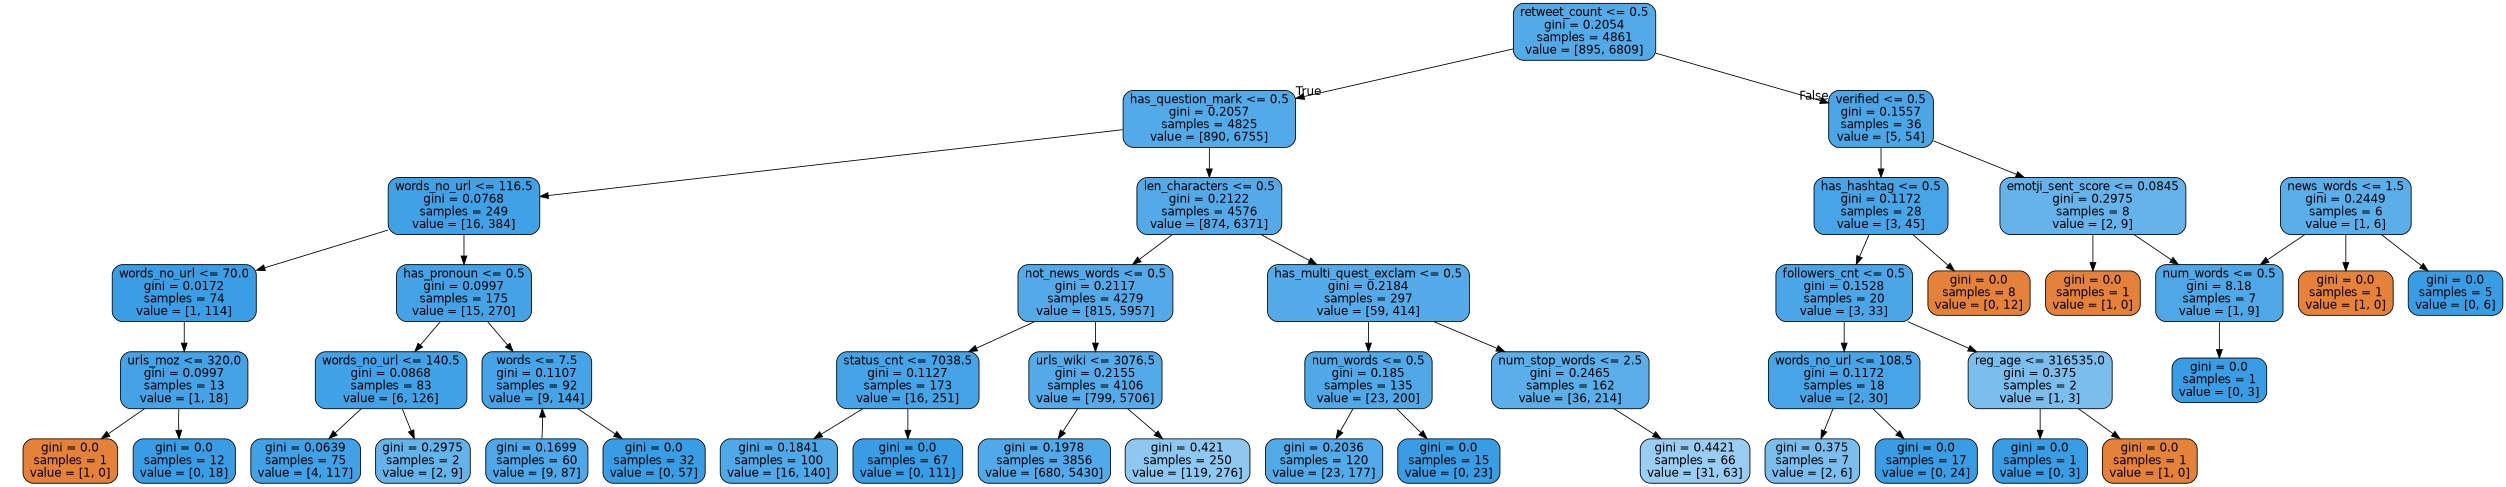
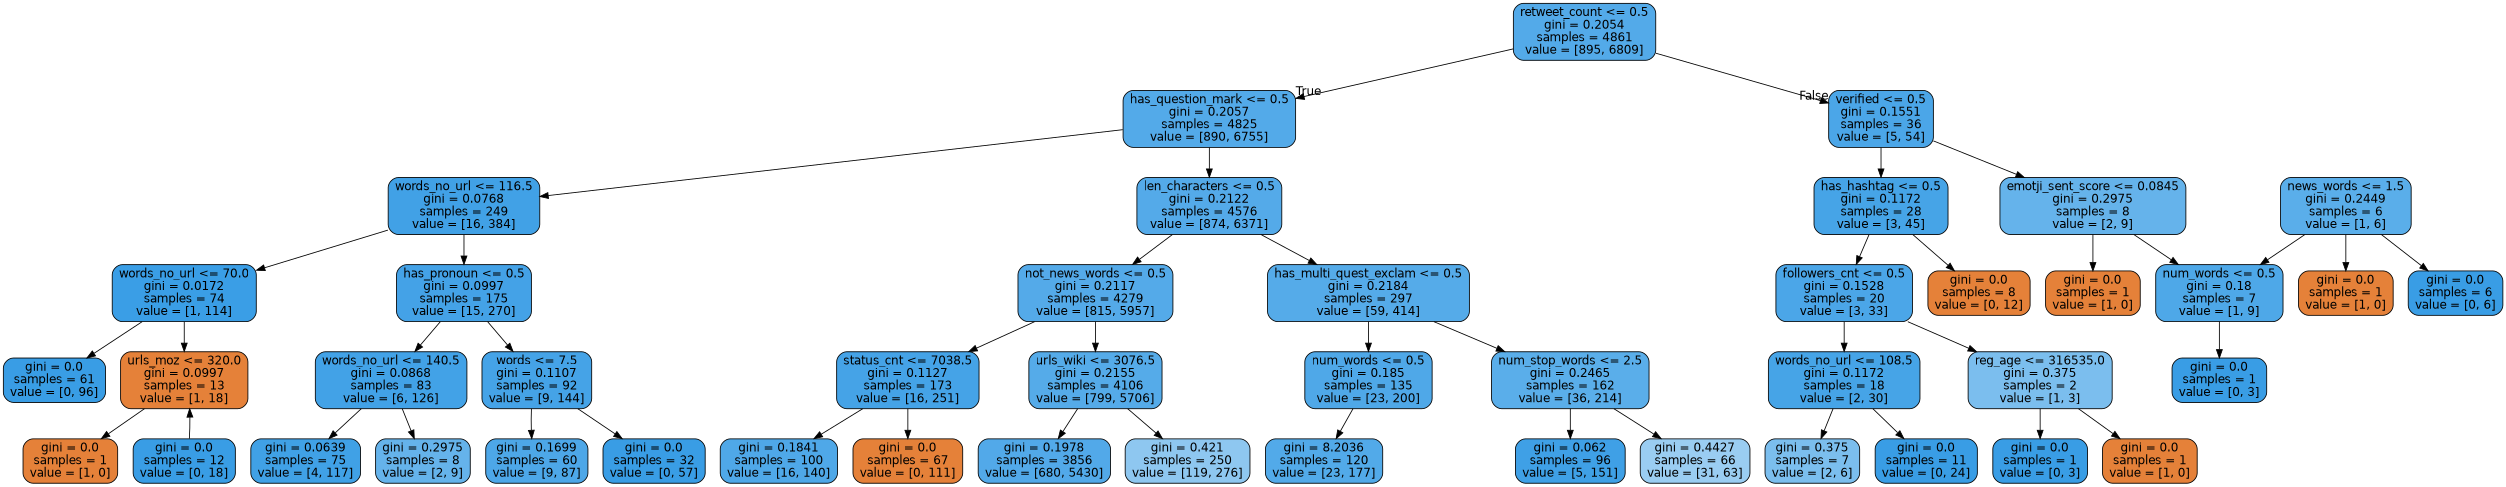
node "verified <= 0.5 gini = 0.1557 samples = 36 value = [5, 54]": label "verified <= 0.5 gini = 0.1557 samples = 36 value = [5, 54]" -> "verified <= 0.5 gini = 0.1551 samples = 36 value = [5, 54]"
node "num_words <= 0.5 gini = 8.18 samples = 7 value = [1, 9]": label "num_words <= 0.5 gini = 8.18 samples = 7 value = [1, 9]" -> "num_words <= 0.5 gini = 0.18 samples = 7 value = [1, 9]"
node "gini = 0.0 samples = 5 value = [0, 6]": label "gini = 0.0 samples = 5 value = [0, 6]" -> "gini = 0.0 samples = 6 value = [0, 6]"
node "gini = 0.0 samples = 61 value = [0, 96]": added
node "urls_moz <= 320.0 gini = 0.0997 samples = 13 value = [1, 18]": fillcolor #399de5f1 -> #e58139ff
edge "urls_moz <= 320.0 gini = 0.0997 samples = 13 value = [1, 18]" -> "gini = 0.0 samples = 12 value = [0, 18]": reversed
edge "gini = 0.1699 samples = 60 value = [9, 87]" -> "words <= 7.5 gini = 0.1107 samples = 92 value = [9, 144]": reversed
node "gini = 0.2975 samples = 2 value = [2, 9]": label "gini = 0.2975 samples = 2 value = [2, 9]" -> "gini = 0.2975 samples = 8 value = [2, 9]"
node "gini = 0.0 samples = 67 value = [0, 111]": fillcolor #399de5ff -> #e58139ff
node "gini = 0.2036 samples = 120 value = [23, 177]": label "gini = 0.2036 samples = 120 value = [23, 177]" -> "gini = 8.2036 samples = 120 value = [23, 177]"
node "gini = 0.0 samples = 15 value = [0, 23]": removed
node "gini = 0.062 samples = 96 value = [5, 151]": added
node "gini = 0.4421 samples = 66 value = [31, 63]": label "gini = 0.4421 samples = 66 value = [31, 63]" -> "gini = 0.4427 samples = 66 value = [31, 63]"
node "gini = 0.0 samples = 17 value = [0, 24]": label "gini = 0.0 samples = 17 value = [0, 24]" -> "gini = 0.0 samples = 11 value = [0, 24]"
